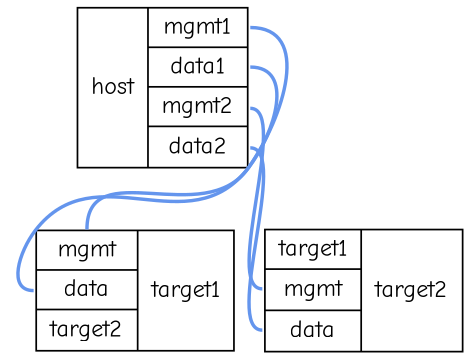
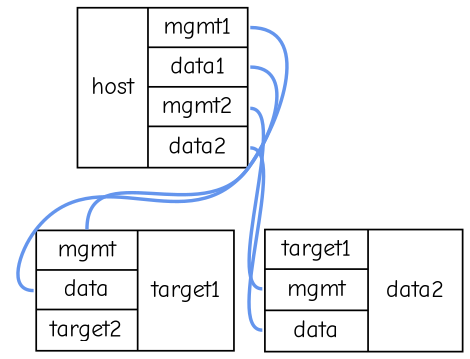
node "target1": text "target2" -> "data2"
